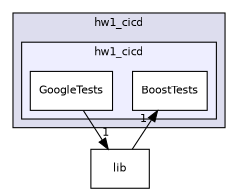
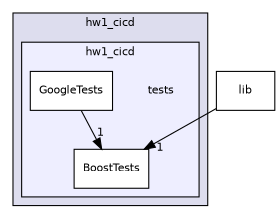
node "tests": added
edge "GoogleTests" -> "lib": now "GoogleTests" -> "BoostTests"
